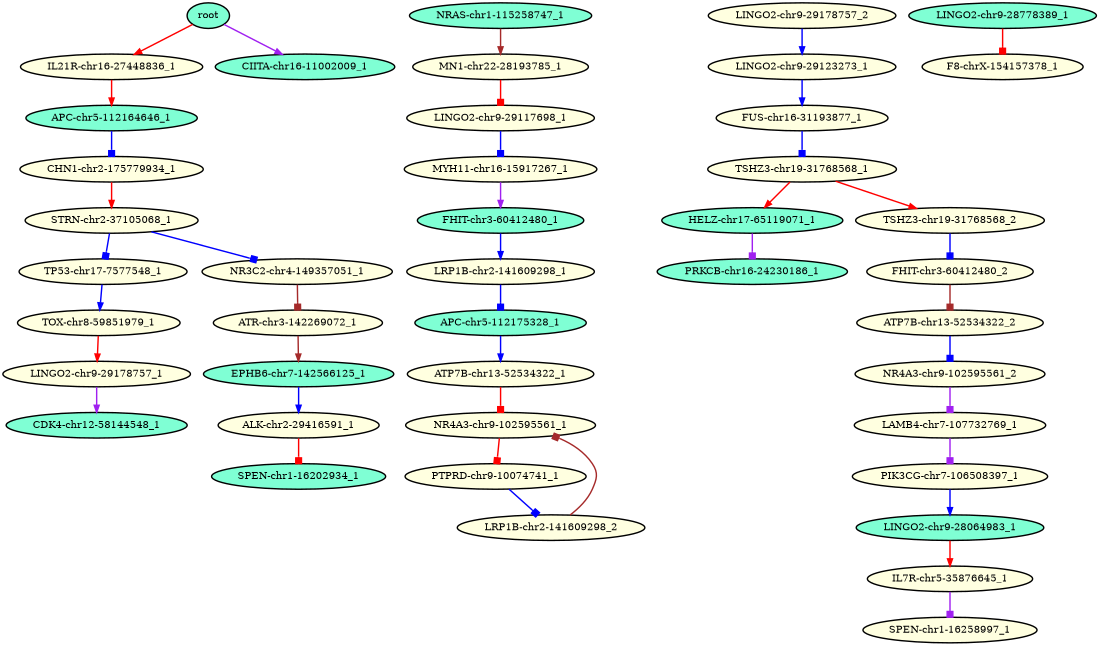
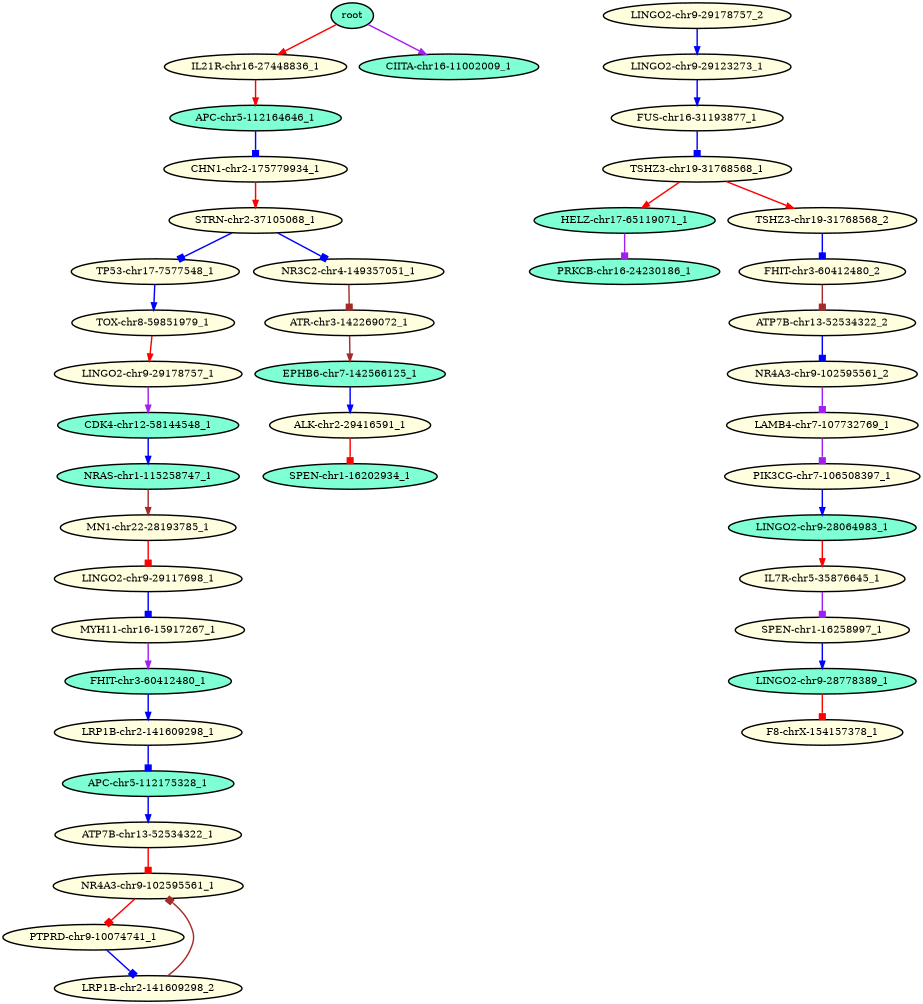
edge "CDK4-chr12-58144548_1" -> "NRAS-chr1-115258747_1": added
edge "SPEN-chr1-16258997_1" -> "LINGO2-chr9-28778389_1": added
